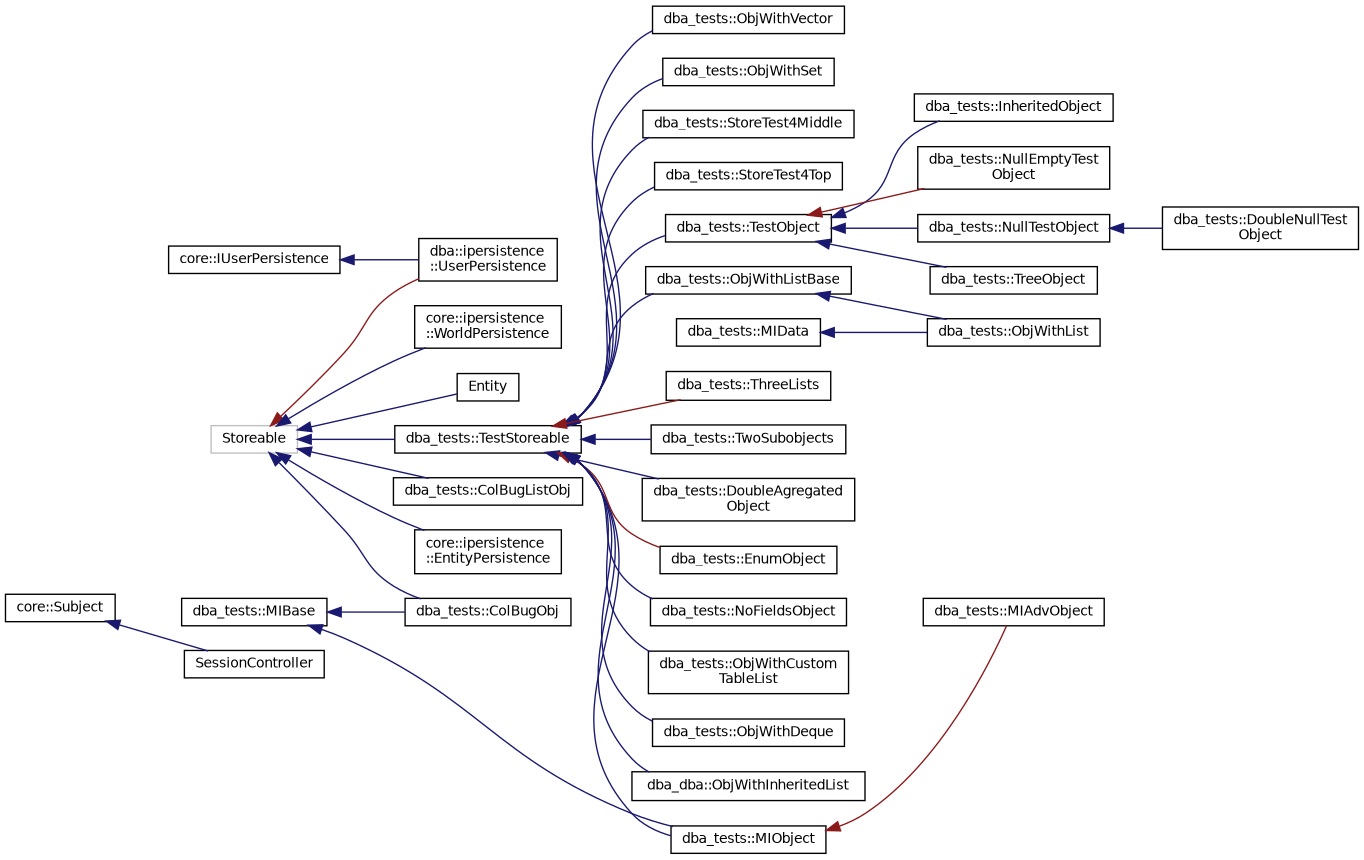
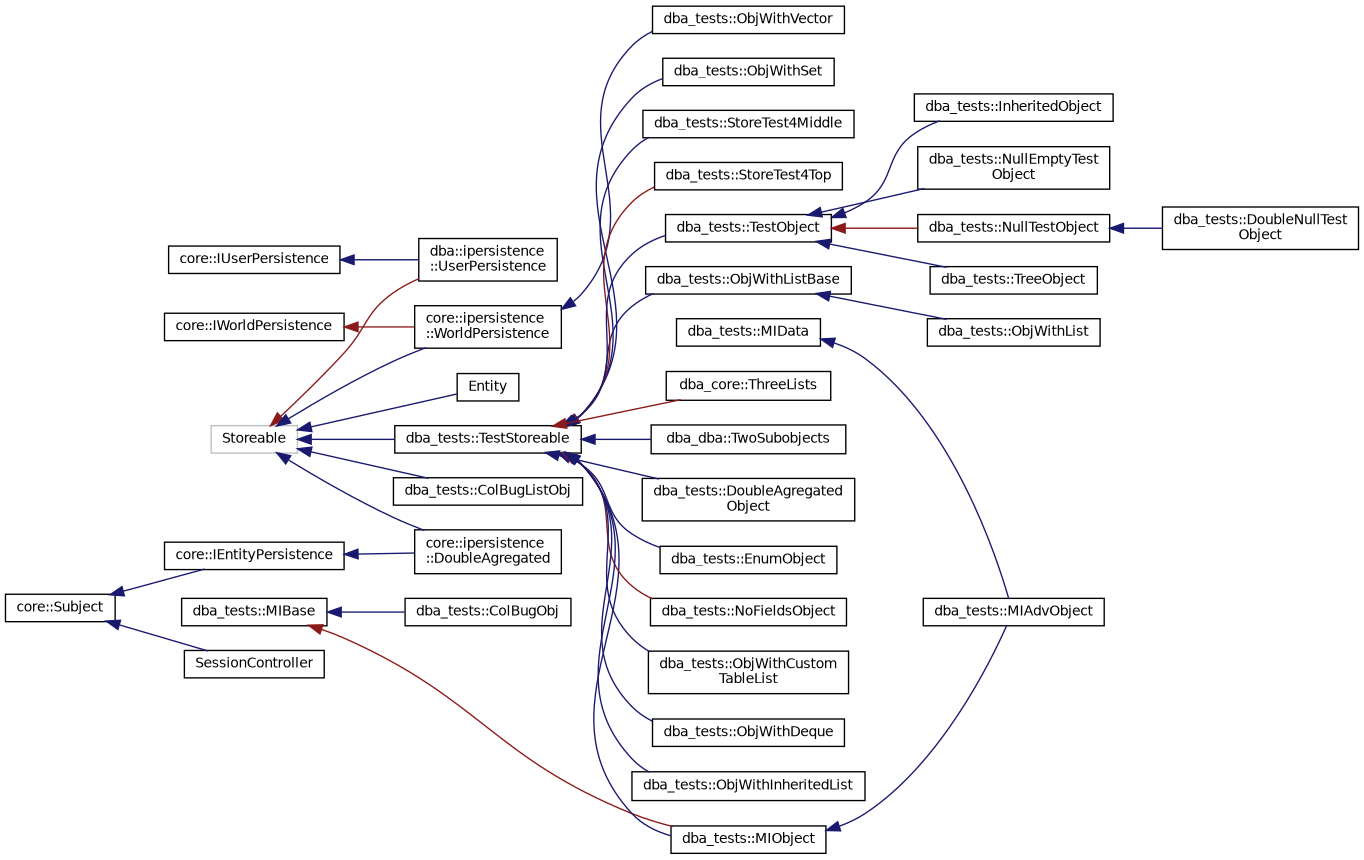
edge "dba_tests::ObjWithVector" -> "dba_tests::TestStoreable": now "dba_tests::ObjWithVector" -> "core::ipersistence ::WorldPersistence"
edge "dba_tests::NullEmptyTest Object" -> "dba_tests::TestObject": color firebrick4 -> midnightblue
edge "dba_tests::NullTestObject" -> "dba_tests::TestObject": color midnightblue -> firebrick4
edge "dba_tests::StoreTest4Top" -> "dba_tests::TestStoreable": color midnightblue -> firebrick4
node "core::IWorldPersistence": added
edge "dba_tests::ObjWithList" -> "dba_tests::MIData": now "dba_tests::MIAdvObject" -> "dba_tests::MIData"
node "dba_tests::ThreeLists": label "dba_tests::ThreeLists" -> "dba_core::ThreeLists"
node "dba_tests::TwoSubobjects": label "dba_tests::TwoSubobjects" -> "dba_dba::TwoSubobjects"
edge "dba_tests::EnumObject" -> "dba_tests::TestStoreable": color firebrick4 -> midnightblue
edge "dba_tests::NoFieldsObject" -> "dba_tests::TestStoreable": color midnightblue -> firebrick4
edge "dba_tests::ColBugObj" -> "Storeable": removed
node "core::ipersistence ::EntityPersistence": label "core::ipersistence ::EntityPersistence" -> "core::ipersistence ::DoubleAgregated"
node "core::IEntityPersistence": added
edge "dba_tests::MIObject" -> "dba_tests::MIBase": color midnightblue -> firebrick4
edge "dba_tests::MIAdvObject" -> "dba_tests::MIObject": color firebrick4 -> midnightblue
node "dba_dba::ObjWithInheritedList": label "dba_dba::ObjWithInheritedList" -> "dba_tests::ObjWithInheritedList"
